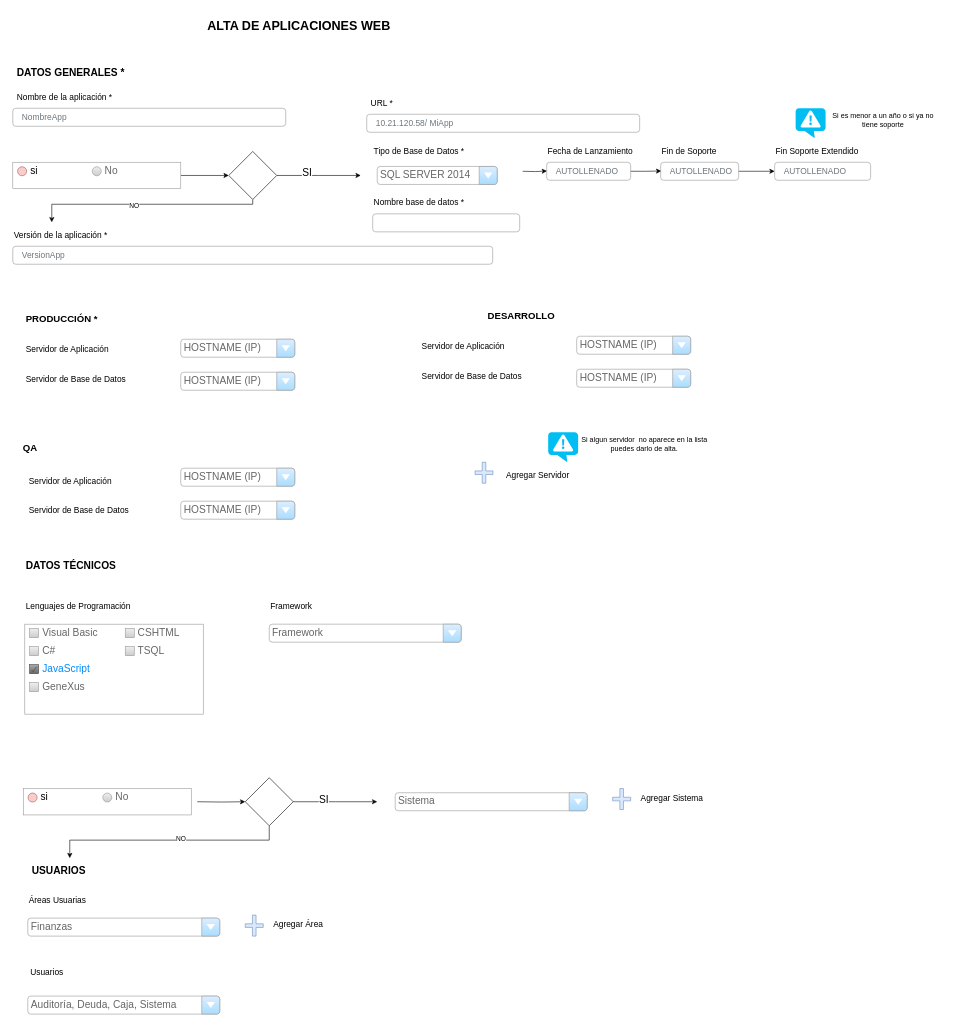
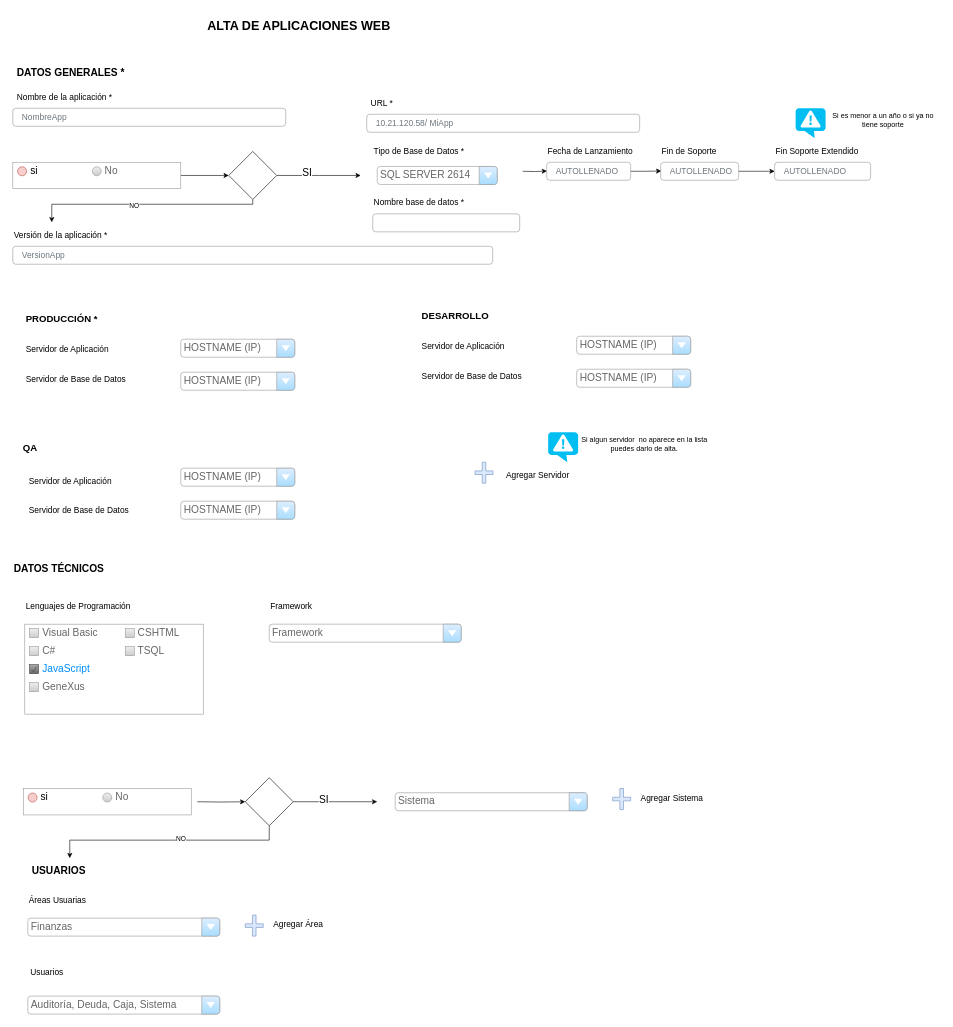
node "SQL SERVER 2014": label "SQL SERVER 2014" -> "SQL SERVER 2614"
node "DESARROLLO": moved (526, 315) -> (460, 315)
node "DATOS TÉCNICOS": moved (103, 565) -> (91, 568)
